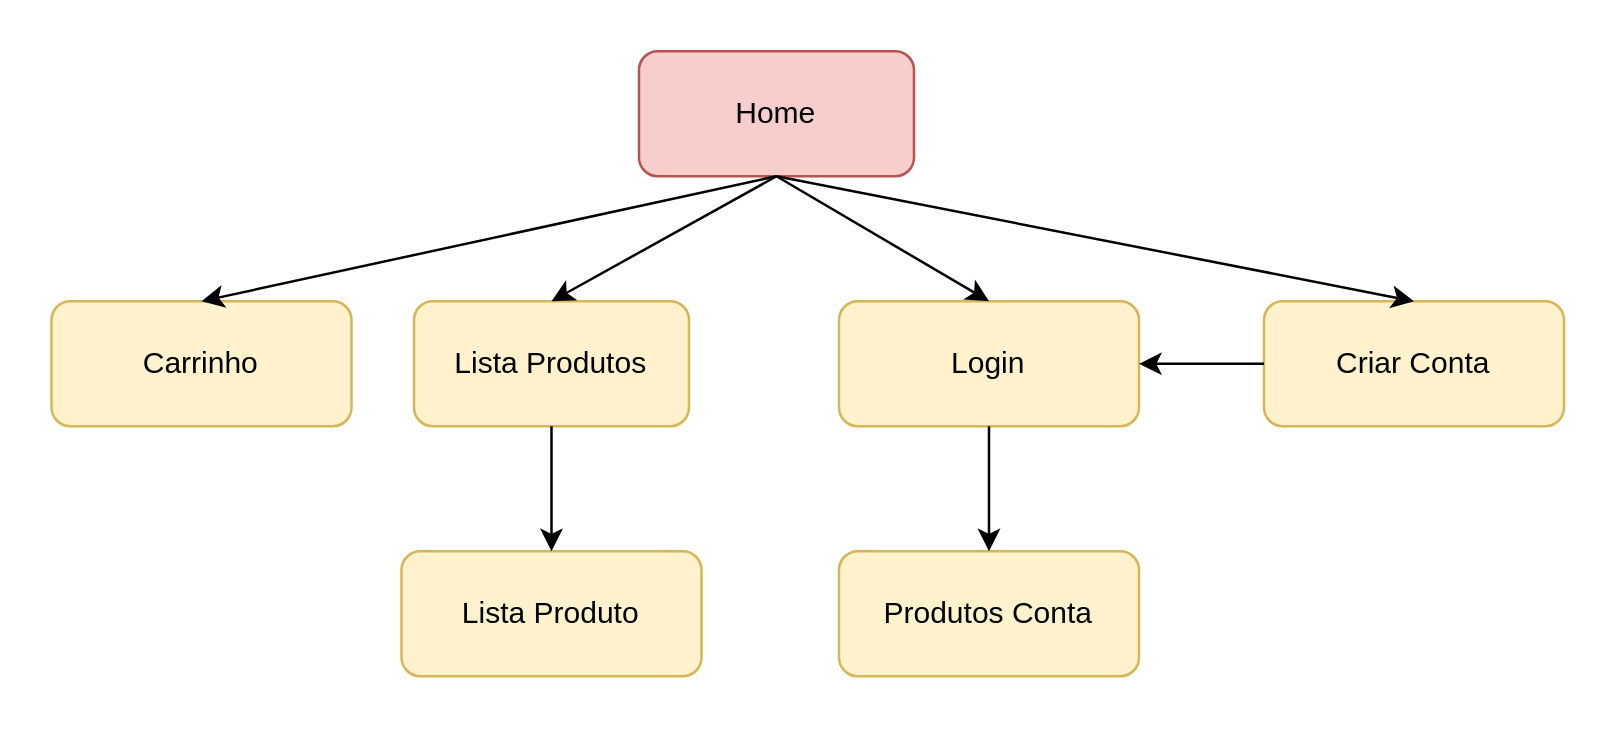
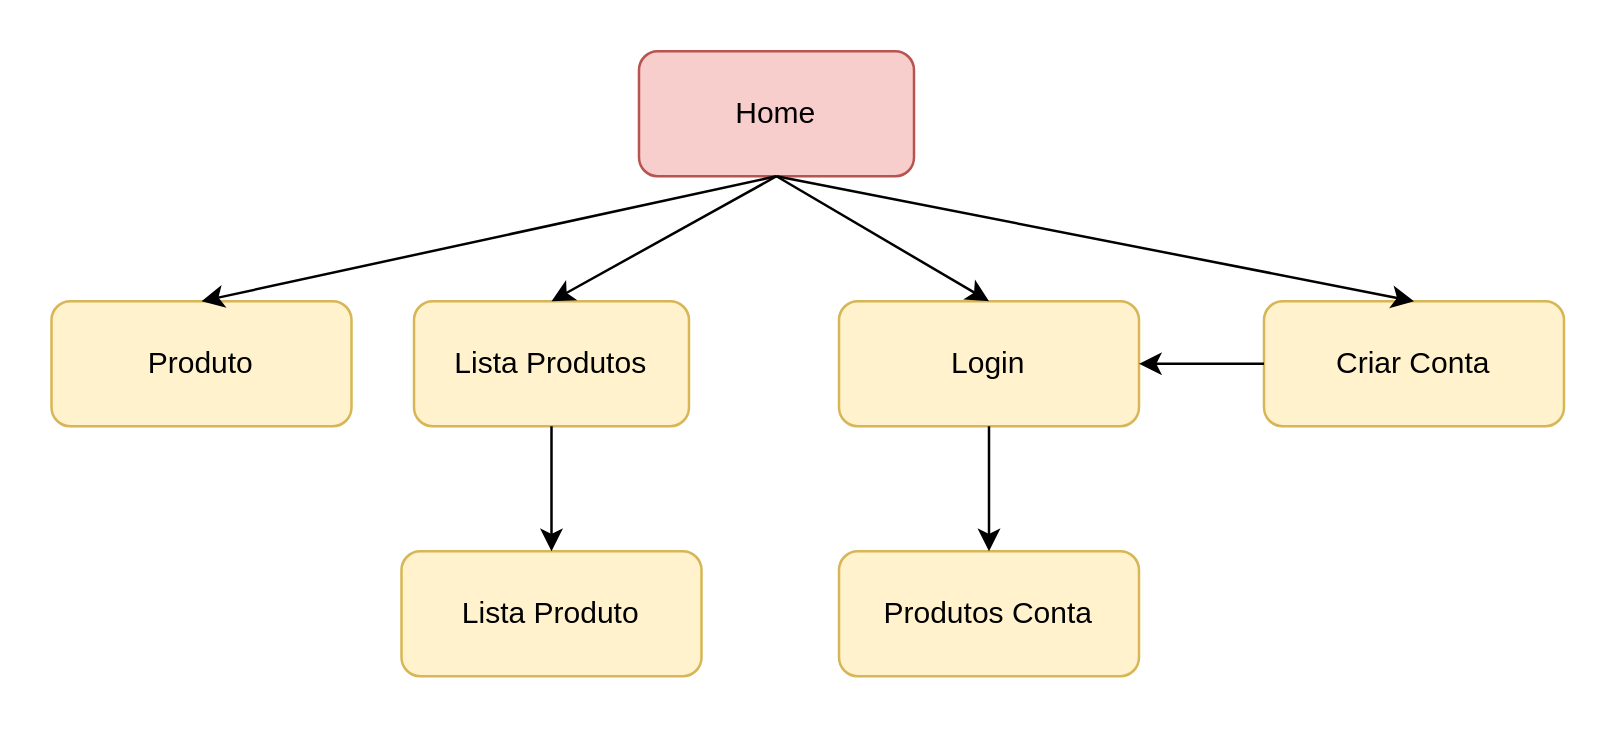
node "Carrinho": label "Carrinho" -> "Produto"
